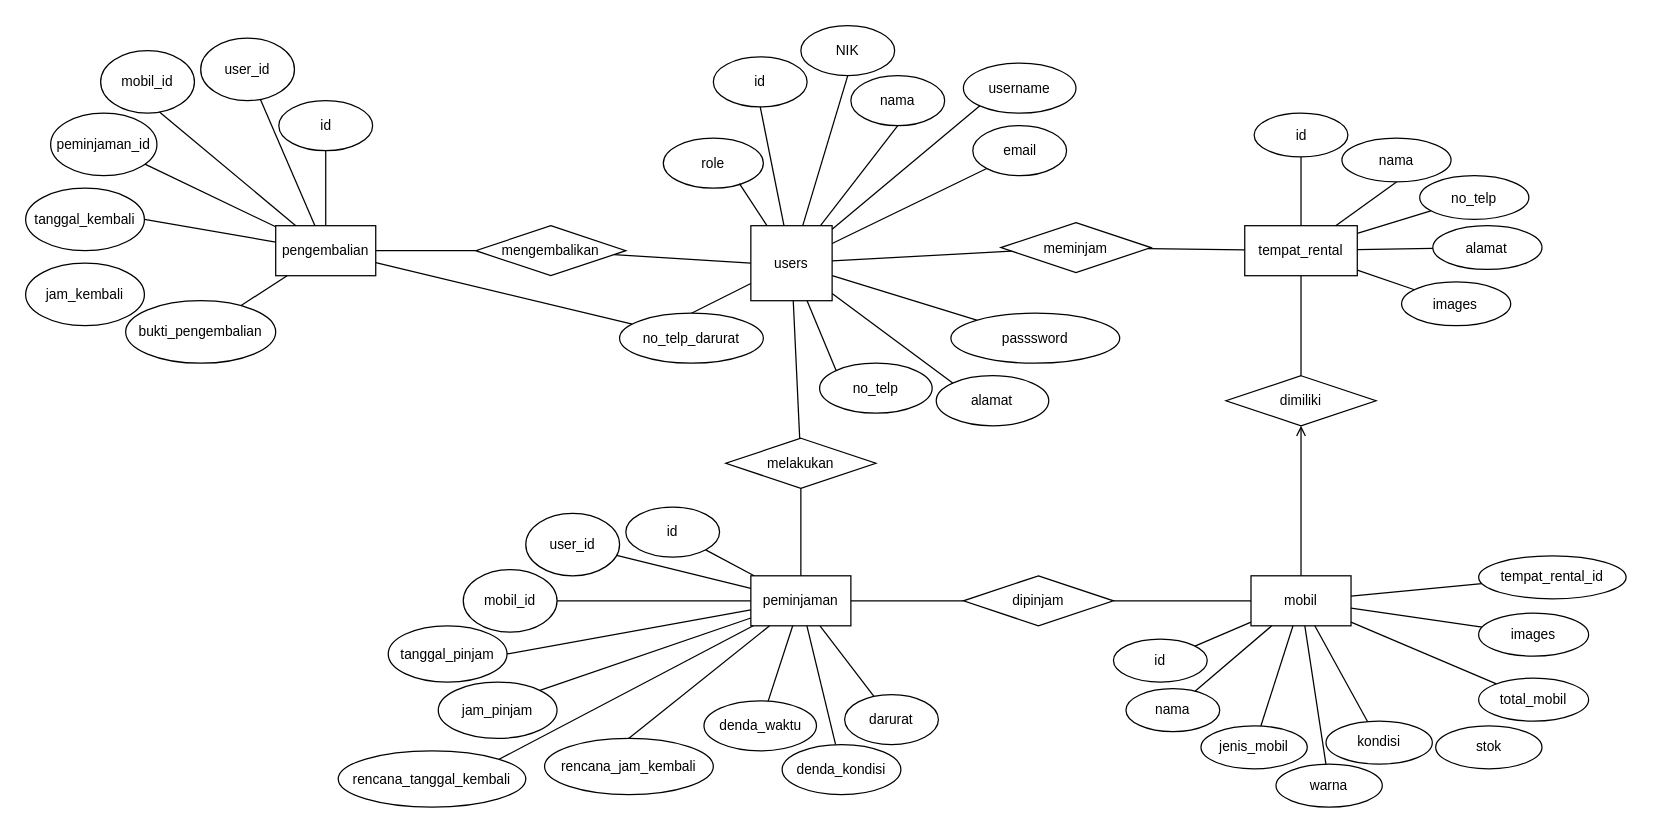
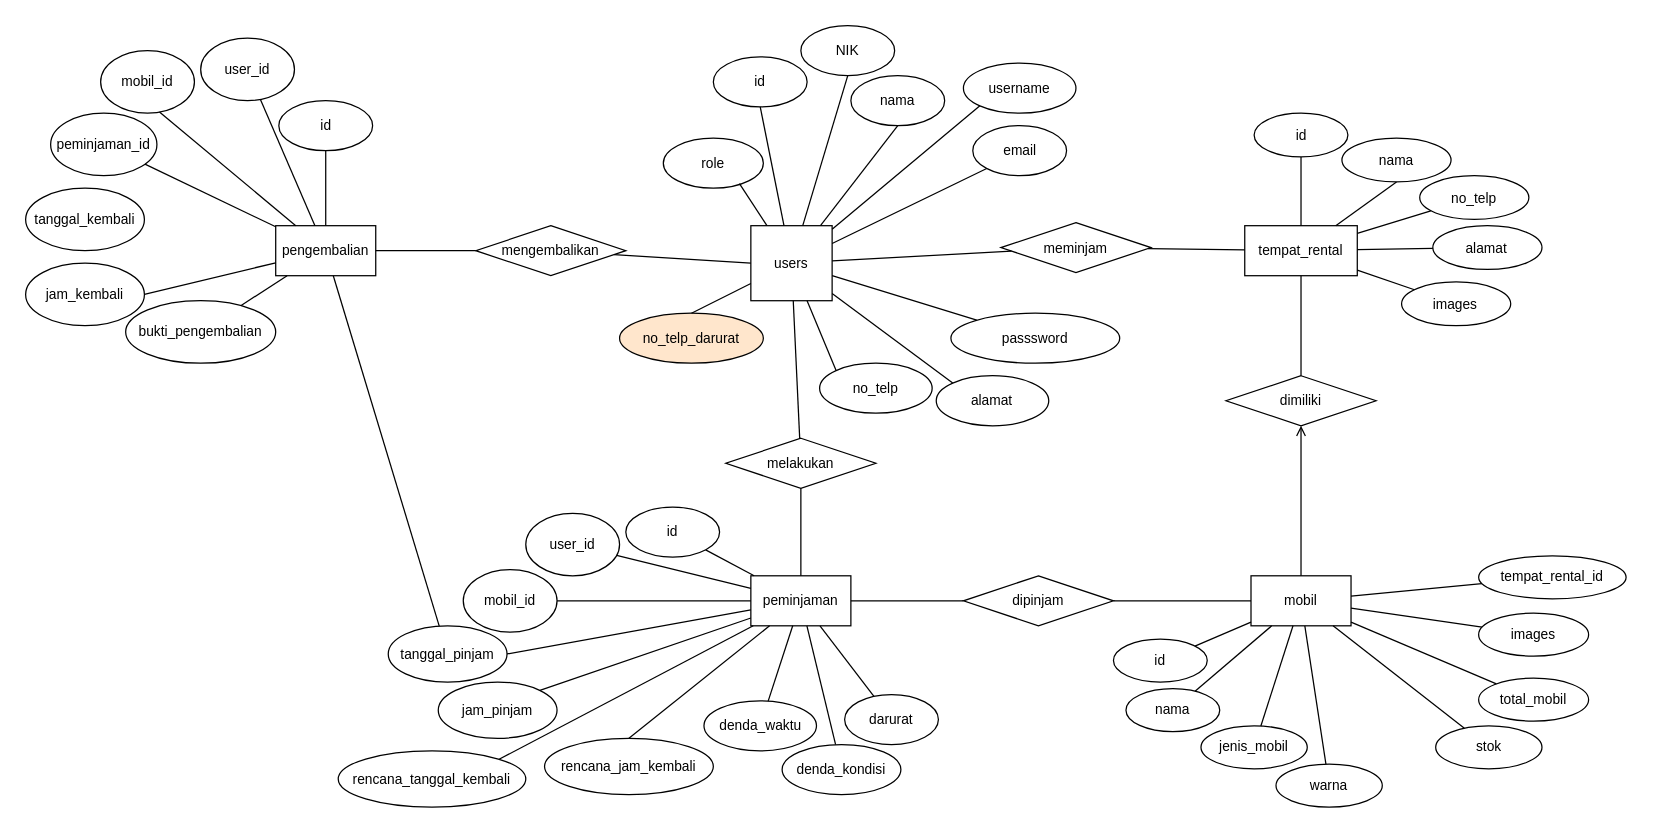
edge "tanggal_kembali" -- "pengembalian": now "tanggal_pinjam" -- "pengembalian"
edge "pengembalian" -- "no_telp_darurat": now "pengembalian" -- "jam_kembali"
node "no_telp_darurat": fillcolor #ffffff -> #ffe6cc
edge "mobil" -- "kondisi": removed
edge "mobil" -- "stok": added
node "kondisi": removed
